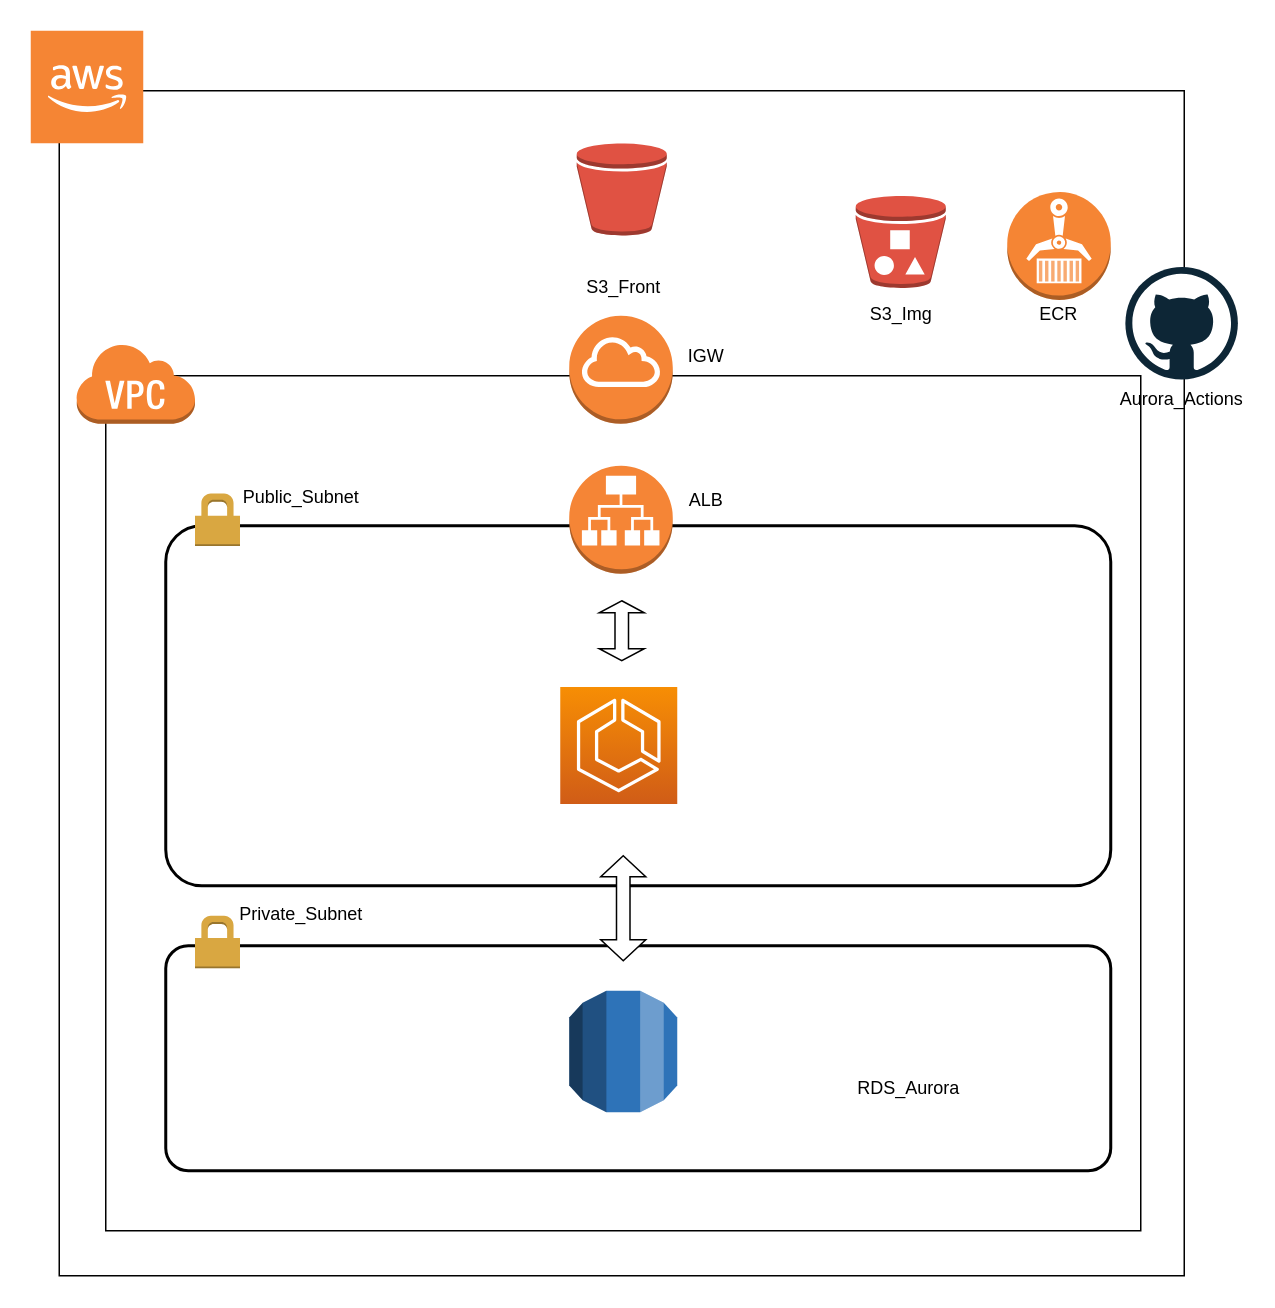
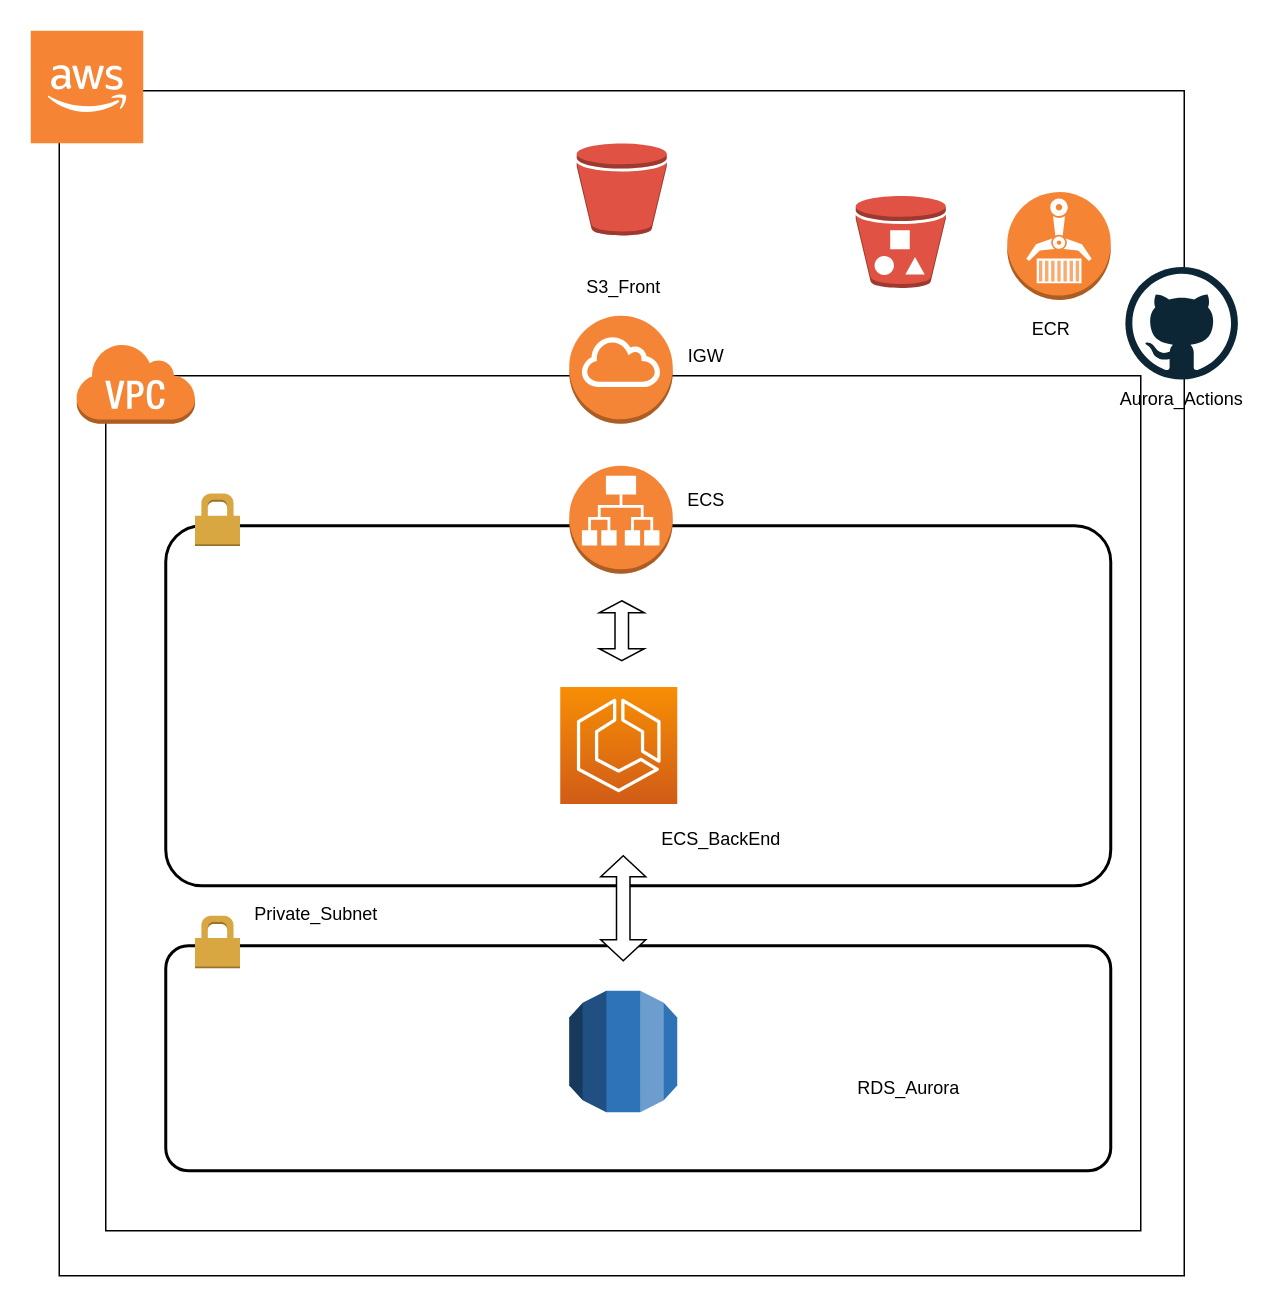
node "S3_Img": removed
node "ECR": moved (1059, 314) -> (1052, 329)
node "Public_Subnet": removed
node "ALB": label "ALB" -> "ECS"
node "ECS_BackEnd": added
node "Private_Subnet": moved (300, 914) -> (315, 914)
